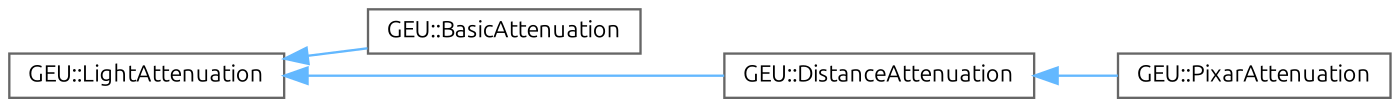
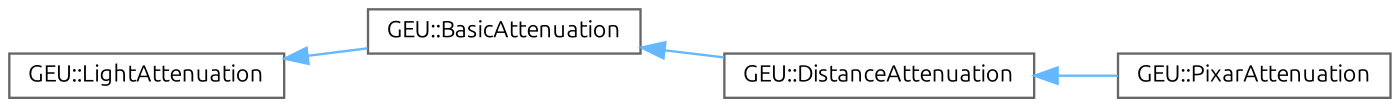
edge "GEU::DistanceAttenuation" -> "GEU::LightAttenuation": now "GEU::DistanceAttenuation" -> "GEU::BasicAttenuation"
